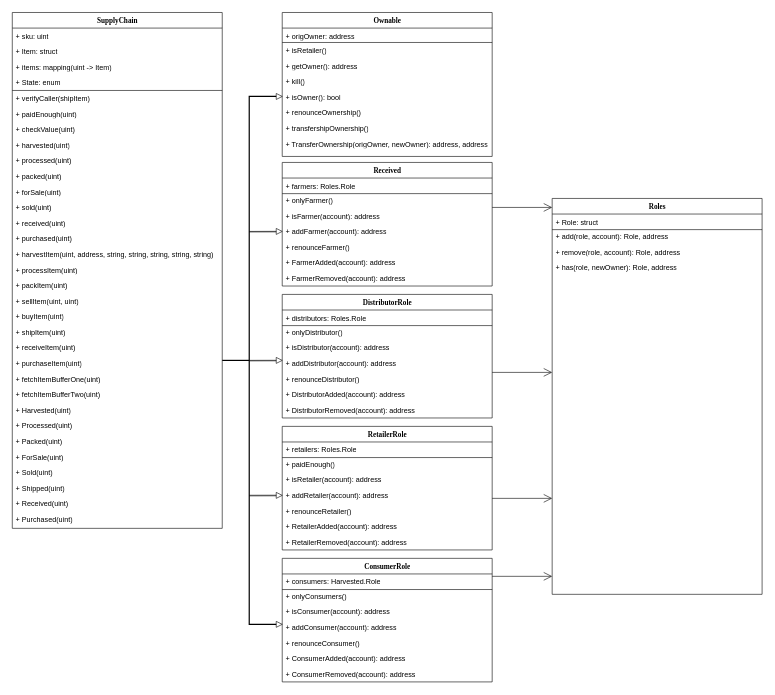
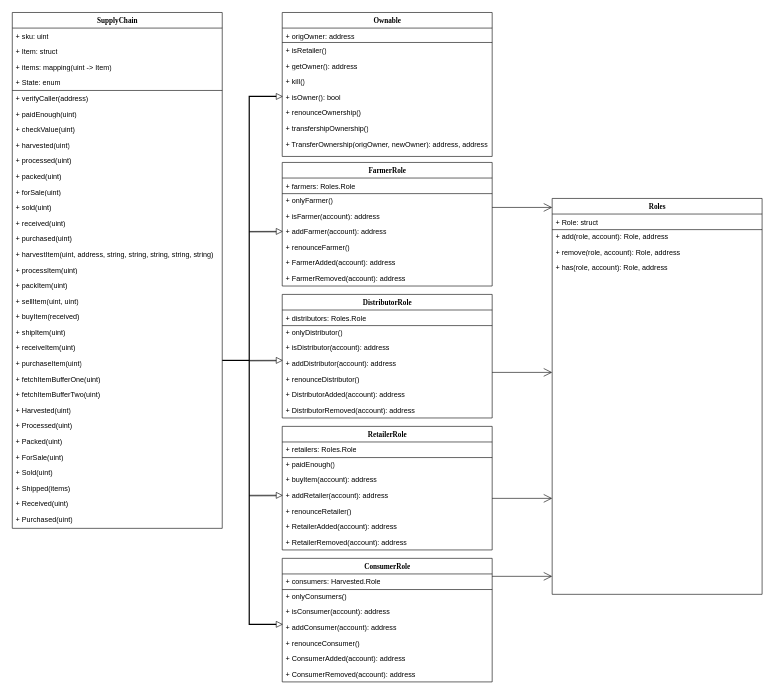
node "+ verifyCaller(shipItem)": label "+ verifyCaller(shipItem)" -> "+ verifyCaller(address)"
node "Received": label "Received" -> "FarmerRole"
node "+ has(role, newOwner): Role, address": label "+ has(role, newOwner): Role, address" -> "+ has(role, account): Role, address"
node "+ buyItem(uint)": label "+ buyItem(uint)" -> "+ buyItem(received)"
node "+ isRetailer(account): address": label "+ isRetailer(account): address" -> "+ buyItem(account): address"
node "+ Shipped(uint)": label "+ Shipped(uint)" -> "+ Shipped(items)"
